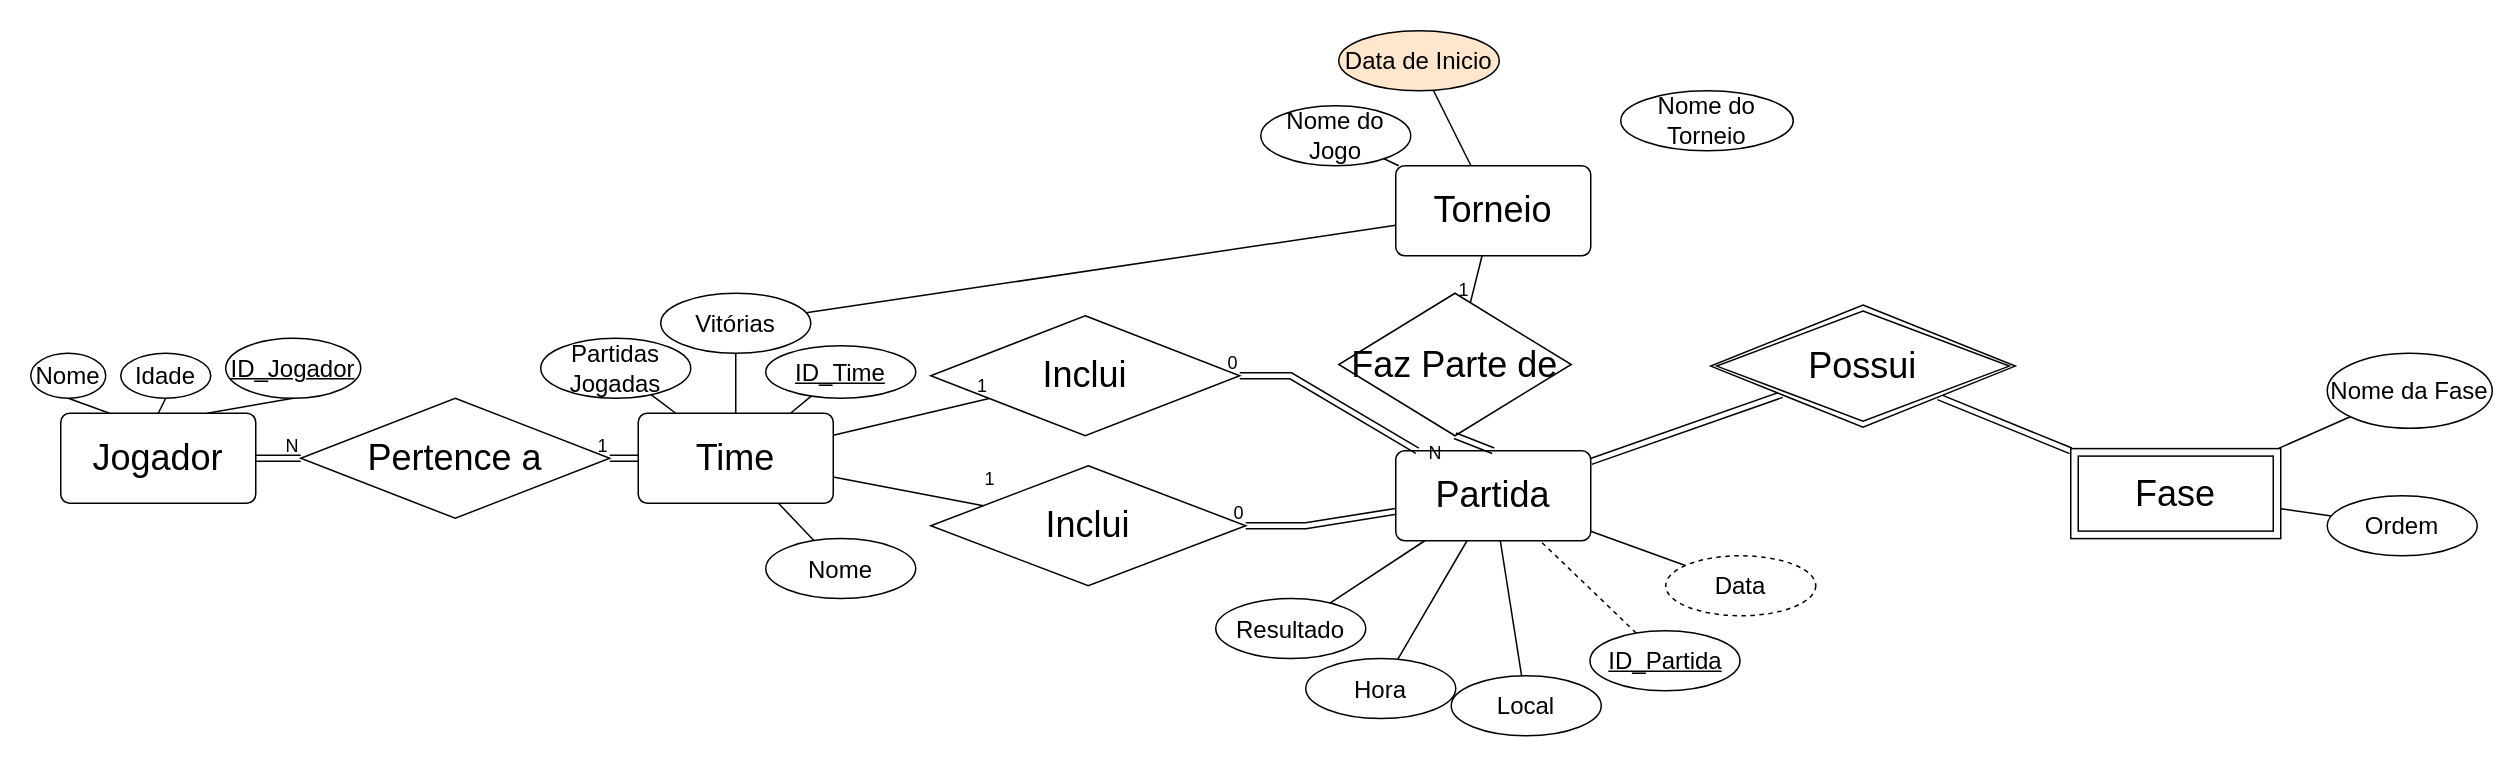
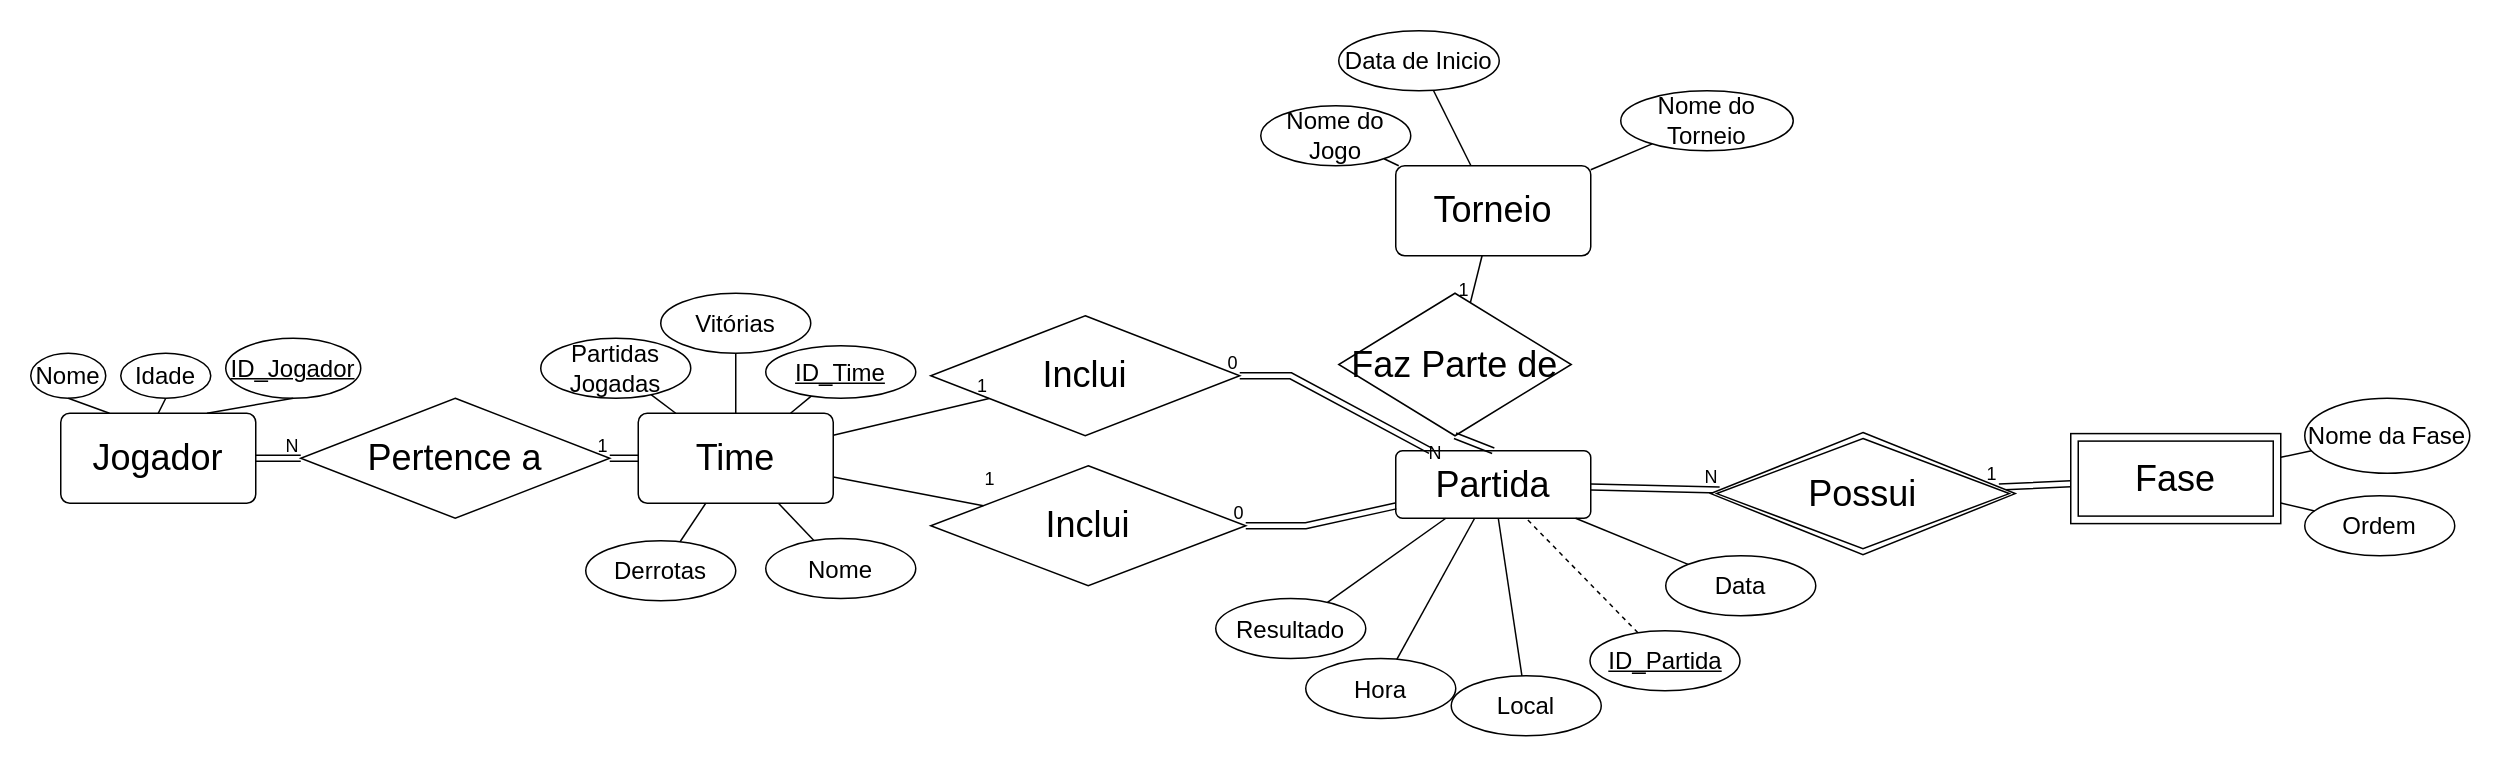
node "Data de Inicio": fillcolor #ffe6cc -> #ffffff
edge "Torneio" -- "Vitórias": now "Torneio" -- "Nome do Torneio"
node "Possui": moved (1863, 366) -> (1863, 494)
node "Nome da Fase": moved (2410, 391) -> (2387, 436)
node "Fase": moved (2176, 494) -> (2176, 479)
node "Partida": size 195x90 -> 195x68
edge "Time" -- "Derrotas": added
node "Ordem": moved (2402, 526) -> (2380, 526)
node "Derrotas": added
node "Data": style dashed -> solid
